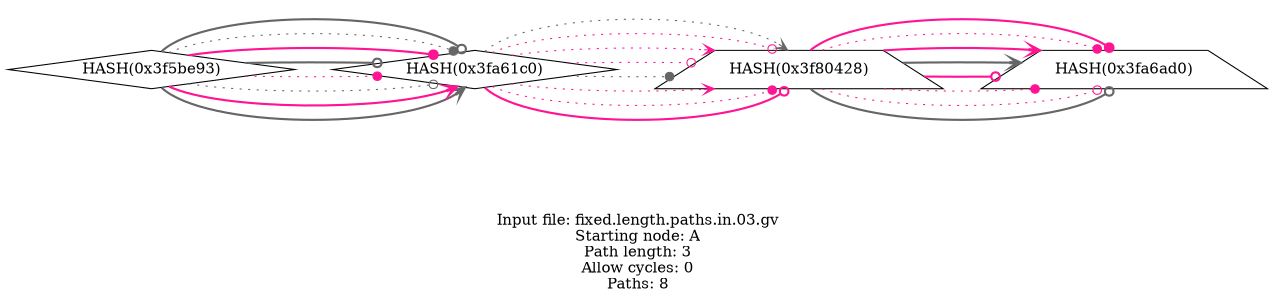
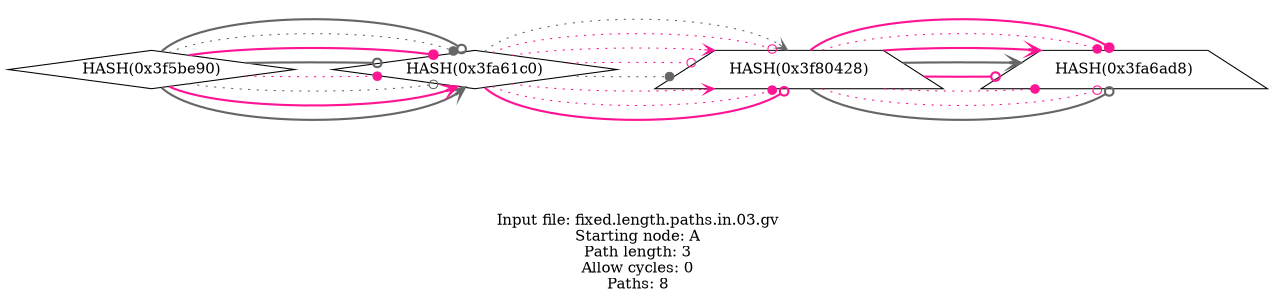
node "HASH(0x3f5be93)": label "HASH(0x3f5be93)" -> "HASH(0x3f5be90)"
node "HASH(0x3fa6ad0)": label "HASH(0x3fa6ad0)" -> "HASH(0x3fa6ad8)"
